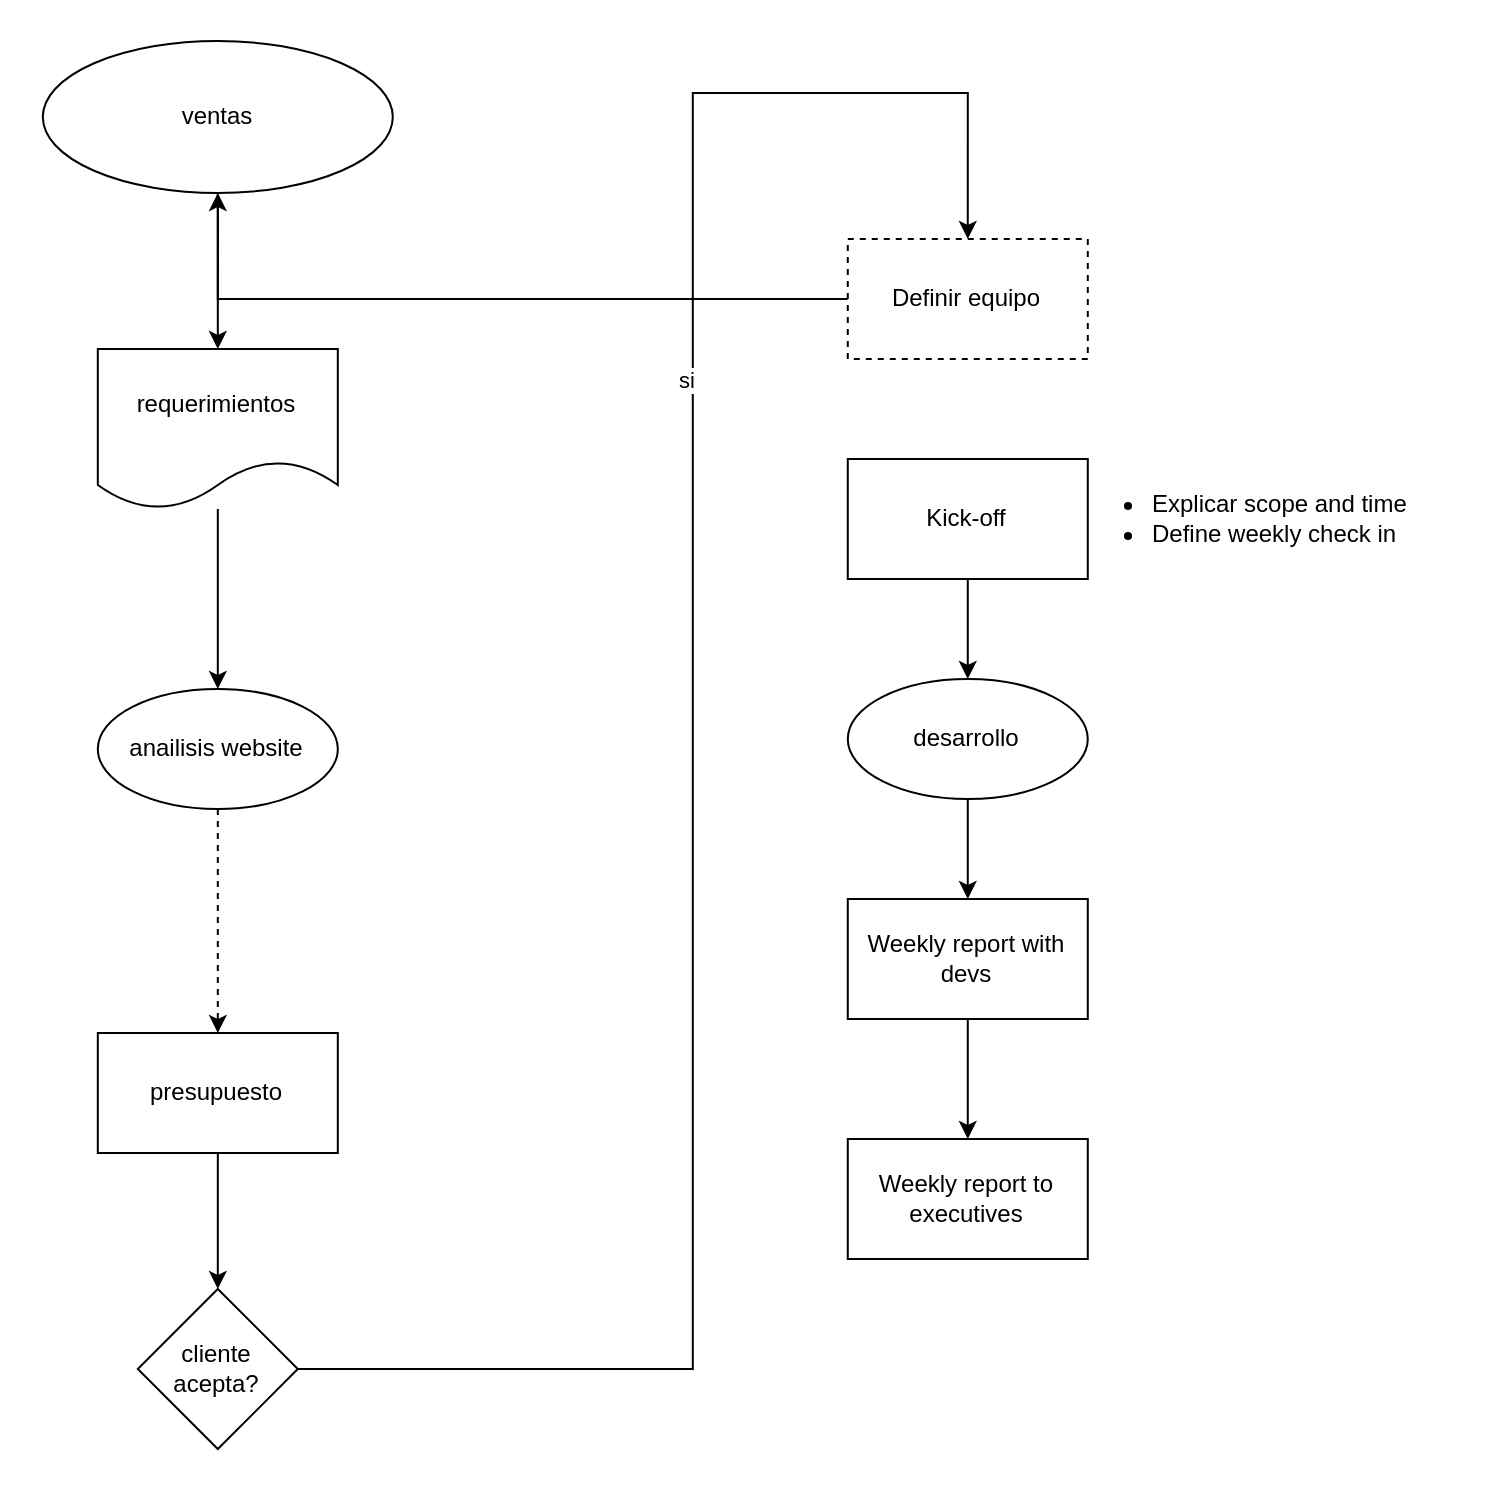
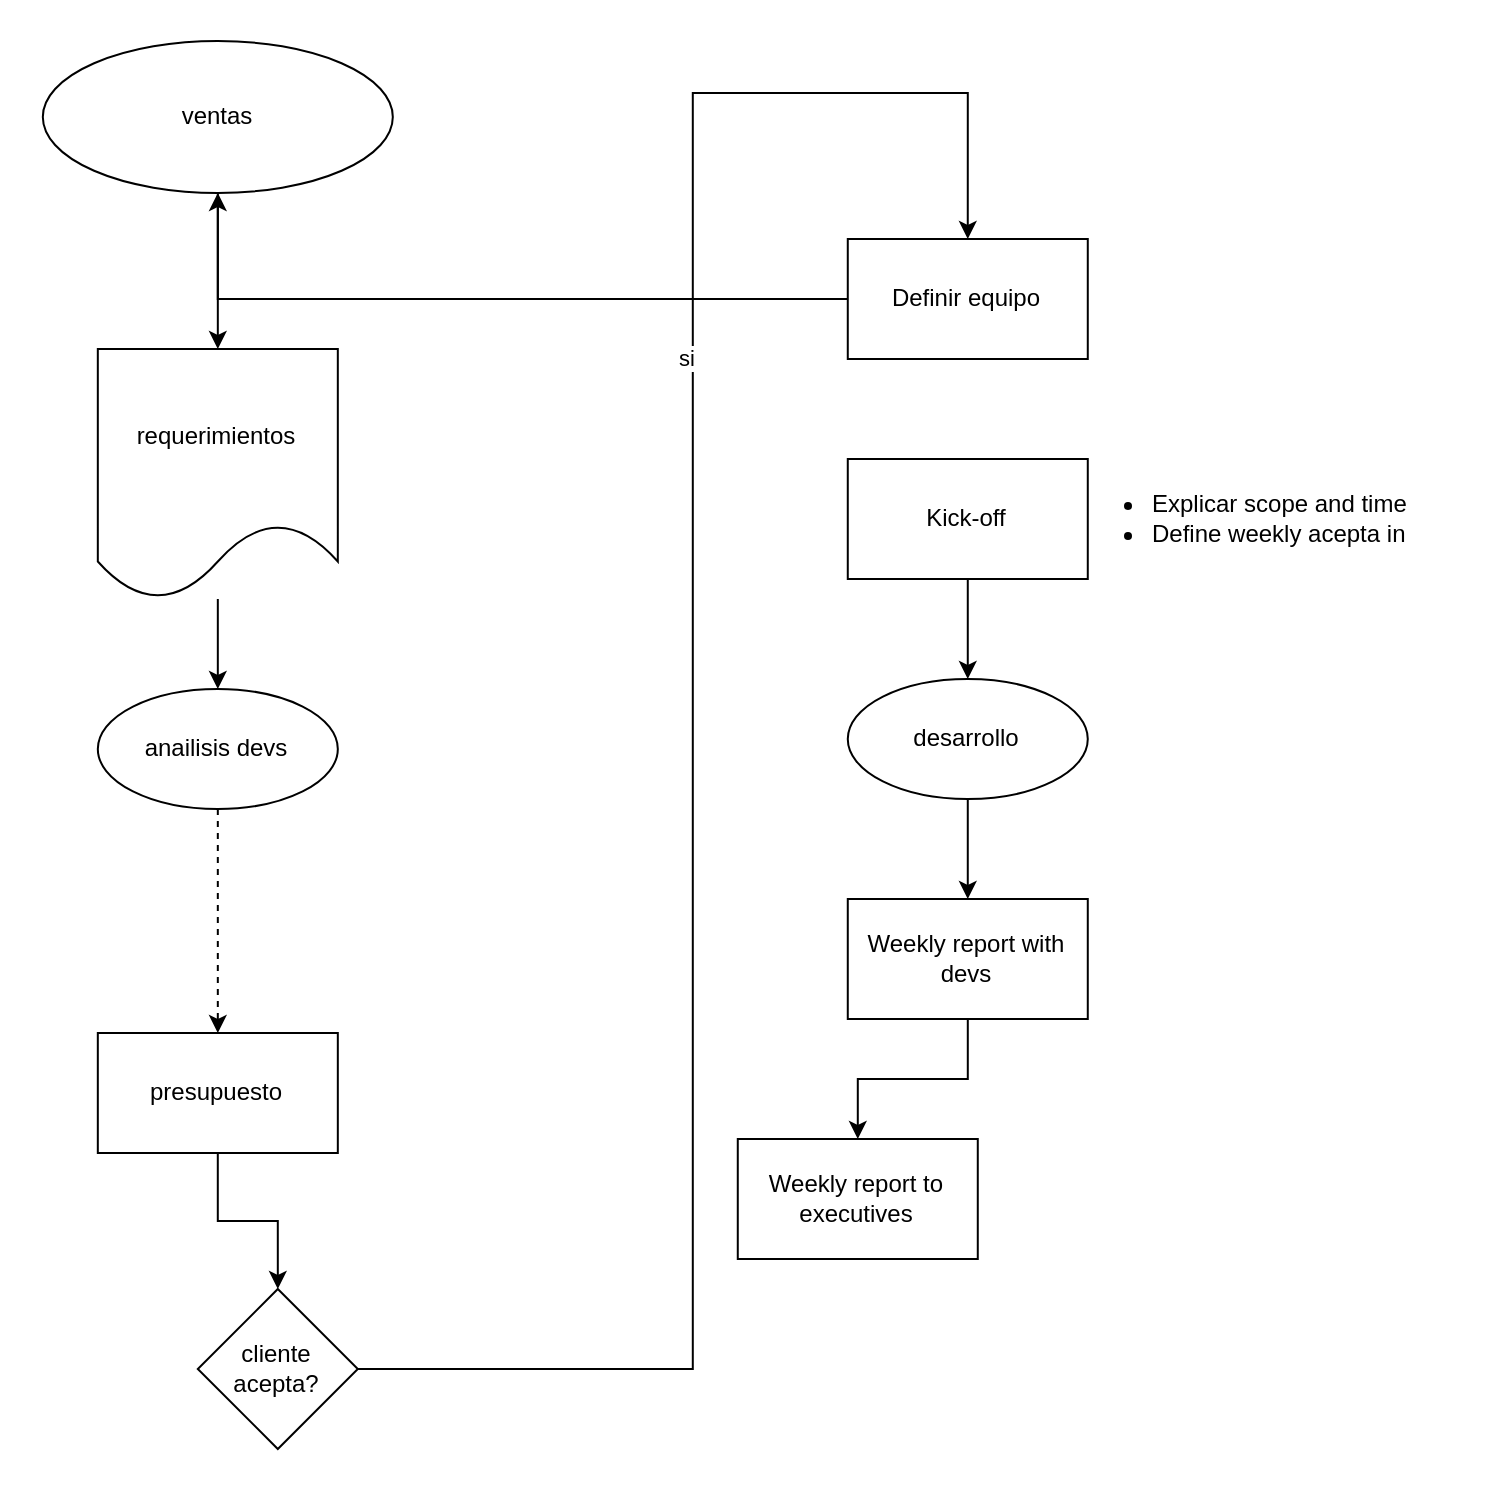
node "Definir equipo": style dashed -> solid
node "requerimientos": size 240x160 -> 240x250
node "Explicar scope and time Define weekly check in": label "Explicar scope and time Define weekly check in" -> "Explicar scope and time Define weekly acepta in"
node "anailisis website": label "anailisis website" -> "anailisis devs"
node "Weekly report to executives": moved (968, 1199) -> (858, 1199)
node "cliente acepta?": moved (218, 1369) -> (278, 1369)
